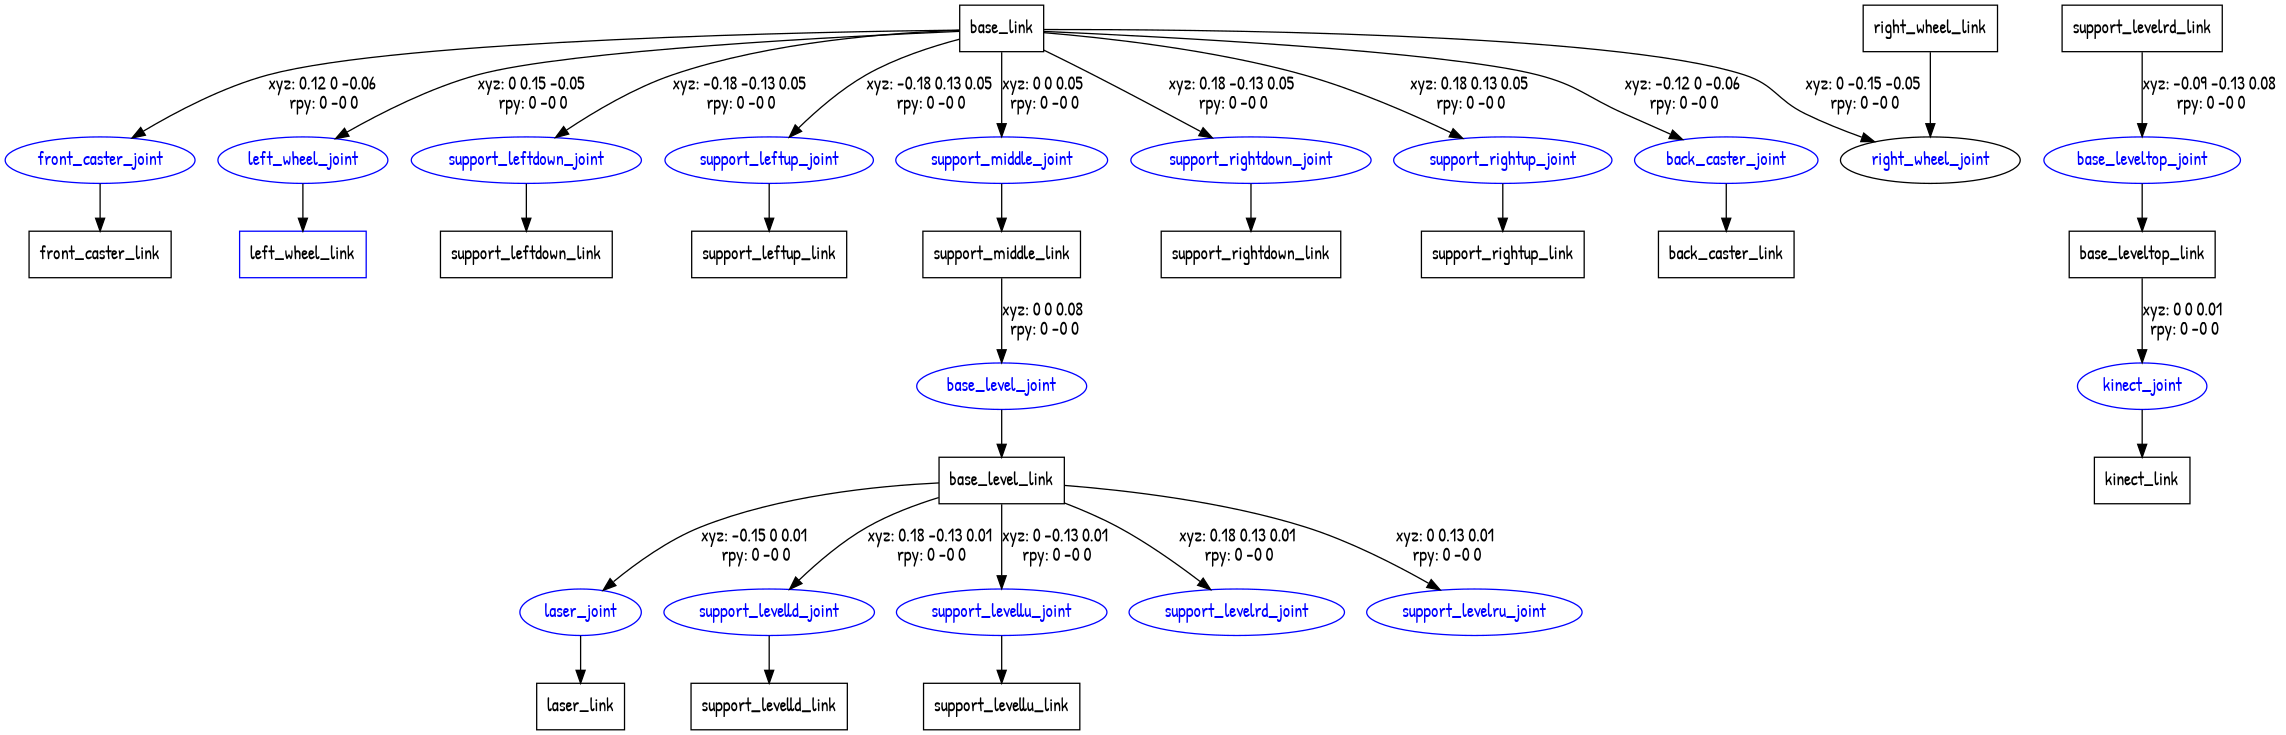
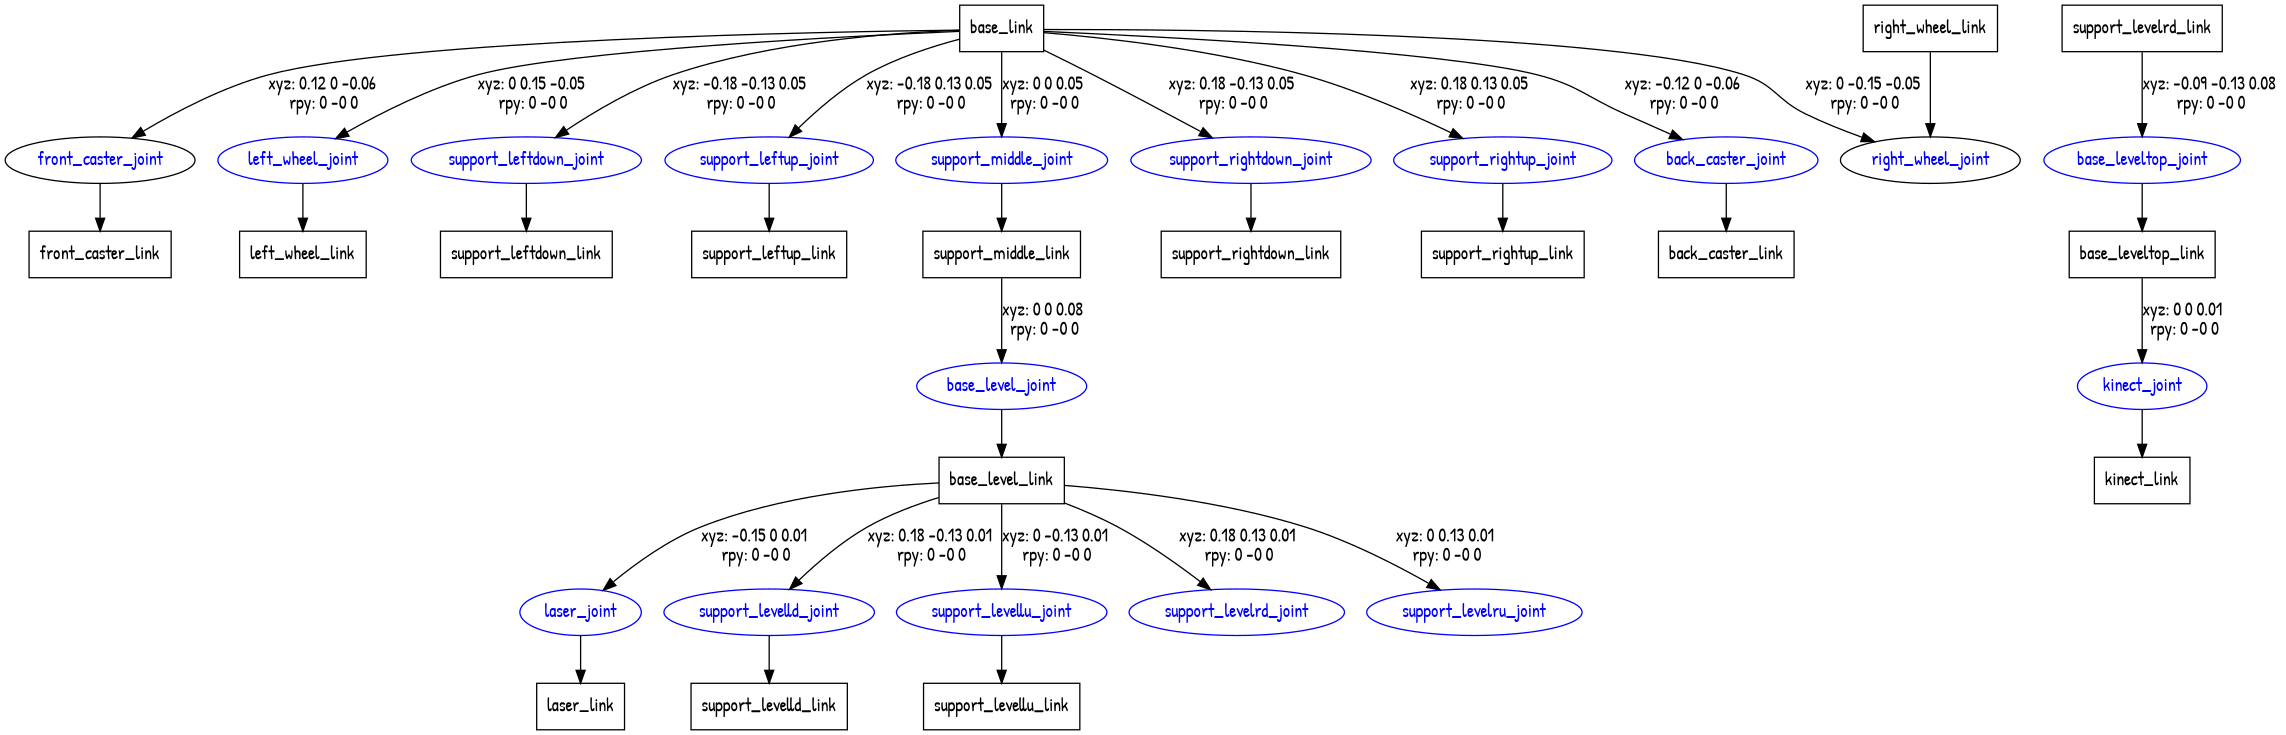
node "front_caster_joint": color blue -> black
node "left_wheel_link": color blue -> black
